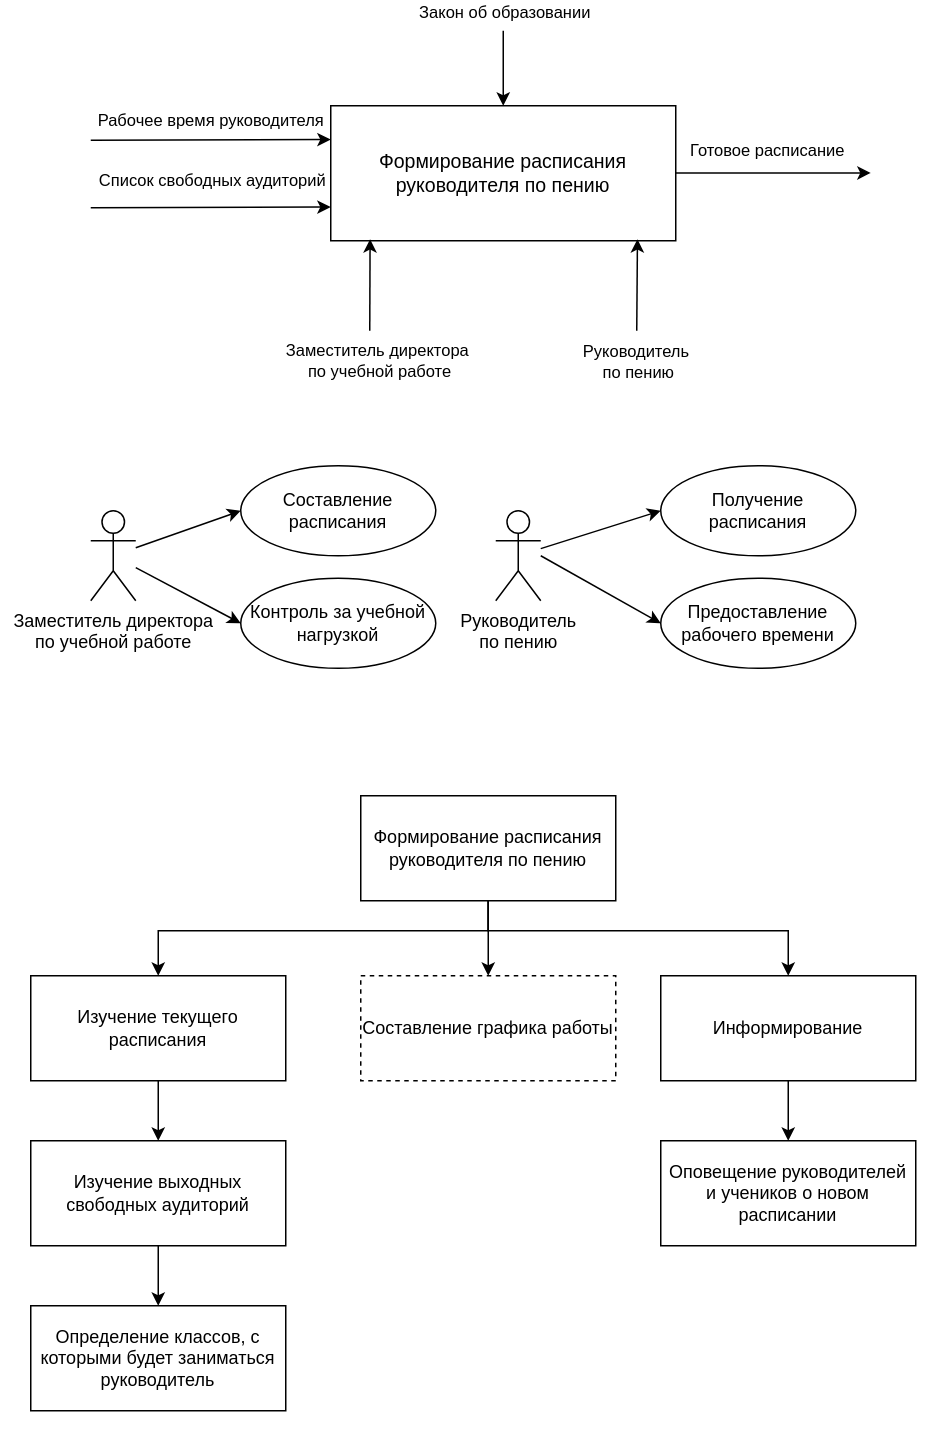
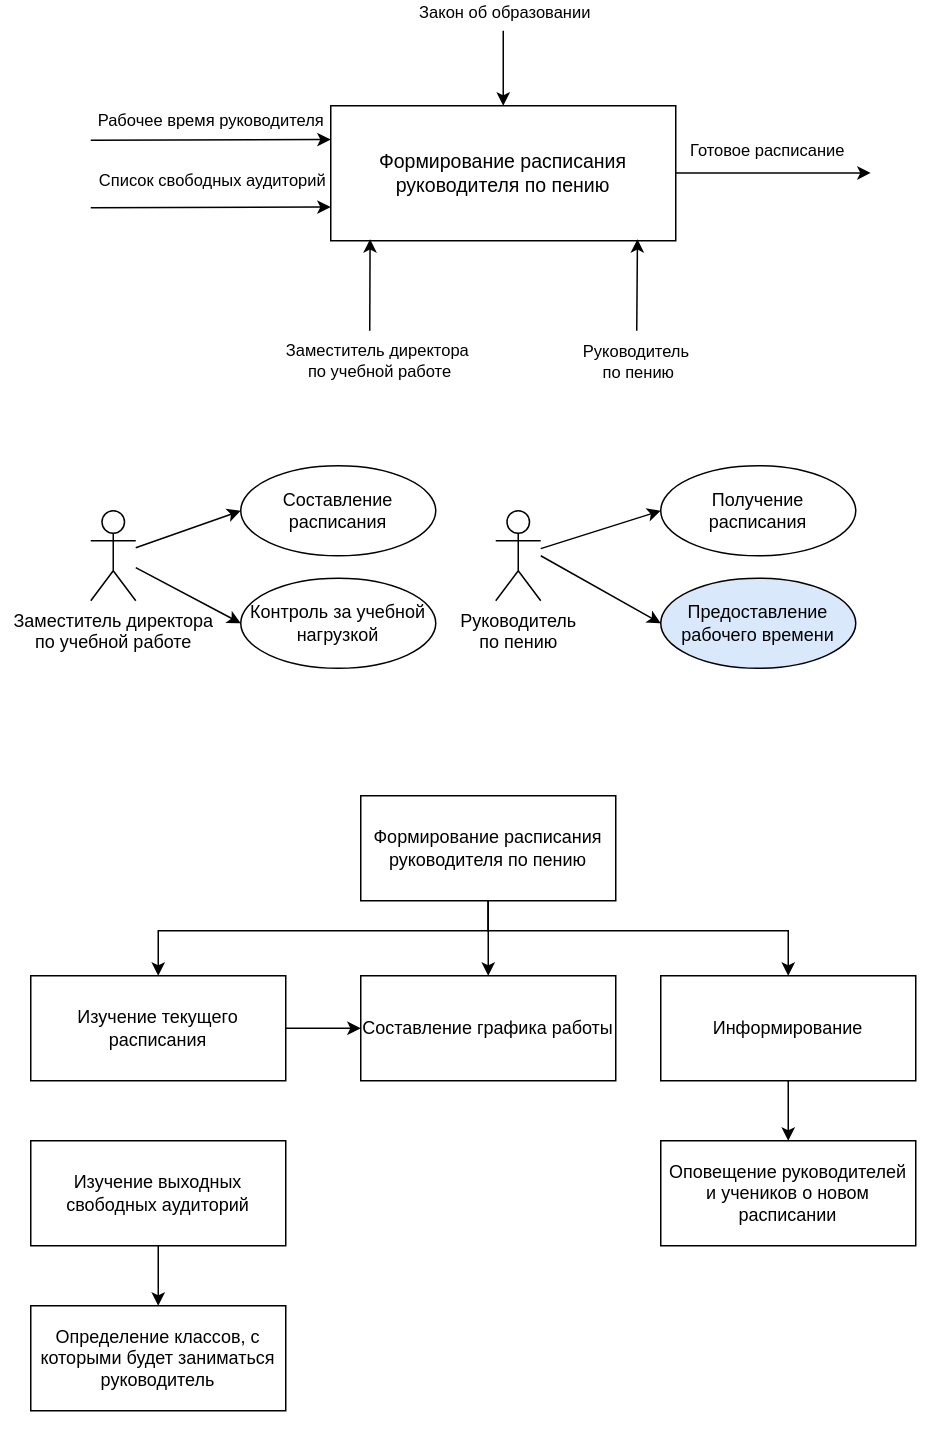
node "Предоставление рабочего времени": fillcolor #ffffff -> #dae8fc
node "Составление графика работы": style dashed -> solid
edge "Изучение текущего расписания" -> "Изучение выходных свободных аудиторий": now "Изучение текущего расписания" -> "Составление графика работы"
